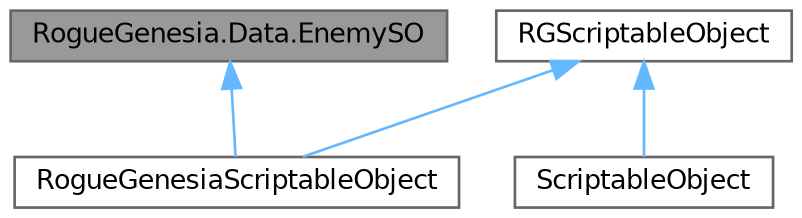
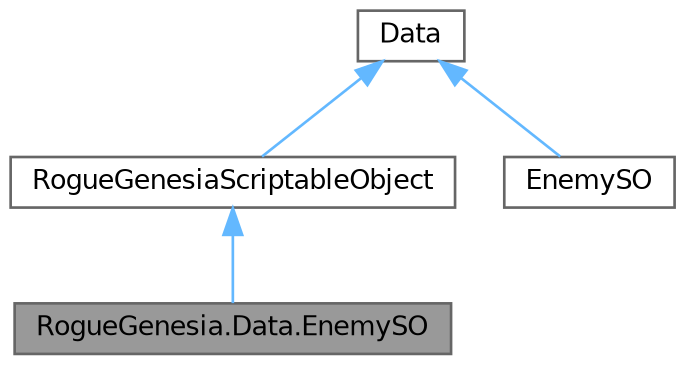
node "RGScriptableObject": label "RGScriptableObject" -> "Data"
edge "RogueGenesiaScriptableObject" -> "RogueGenesia.Data.EnemySO": reversed
node "ScriptableObject": label "ScriptableObject" -> "EnemySO"
